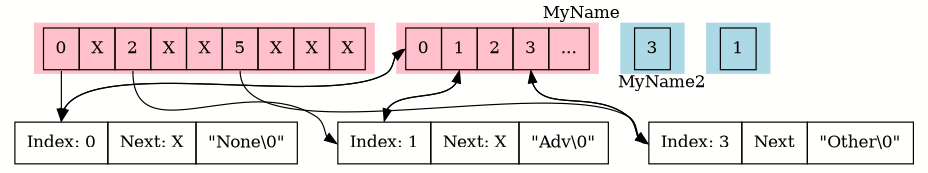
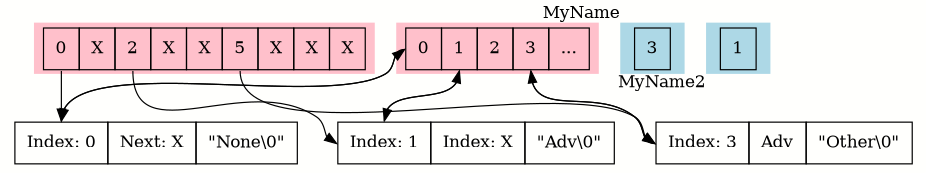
node "Index: 1": text "Next: X" -> "Index: X"
node "Index: 3": text "Next" -> "Adv"
